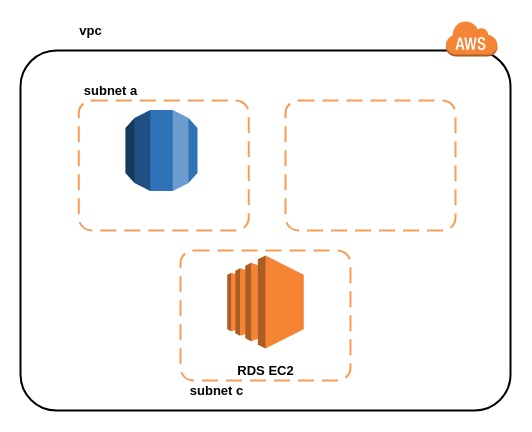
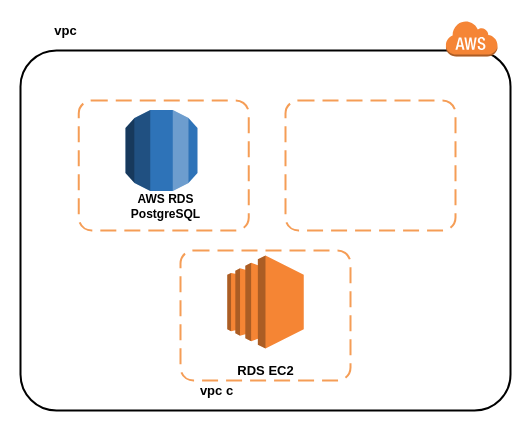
node "vpc": moved (91, 31) -> (66, 31)
node "subnet a": removed
node "AWS RDS PostgreSQL": added
node "subnet c": label "subnet c" -> "vpc c"
